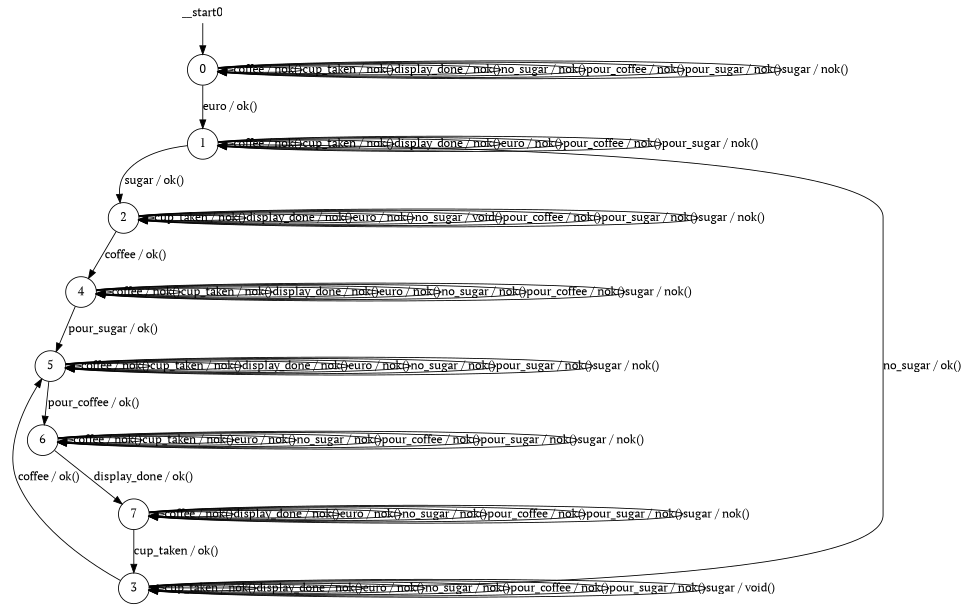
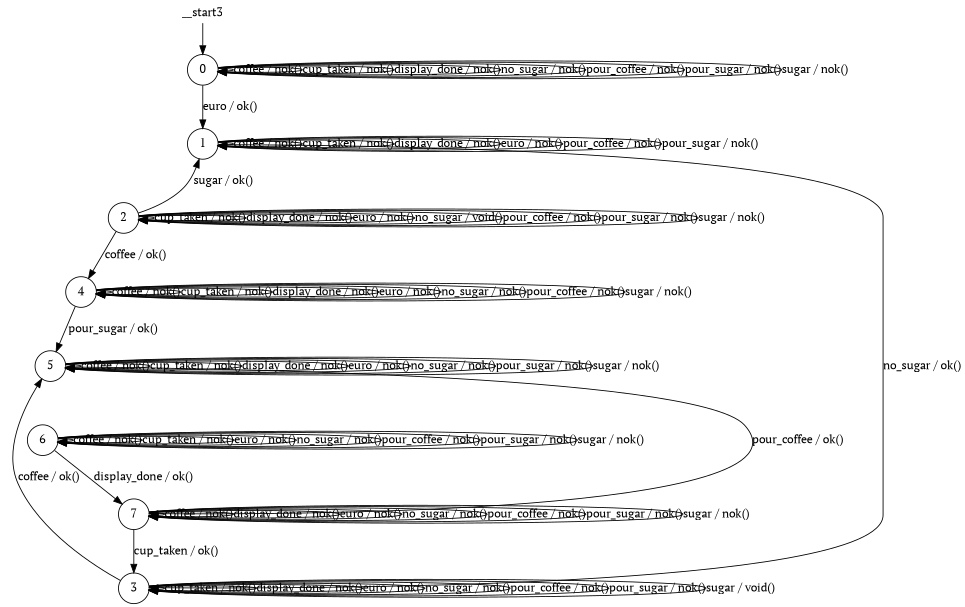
node "__start0": label "__start0" -> "__start3"
edge "1" -> "2": reversed
edge "5" -> "6": now "5" -> "7"
